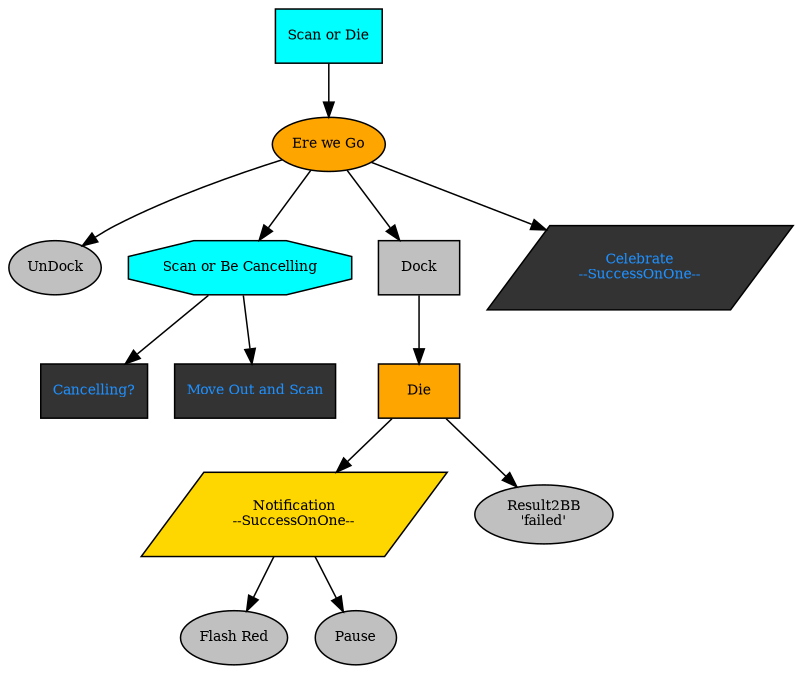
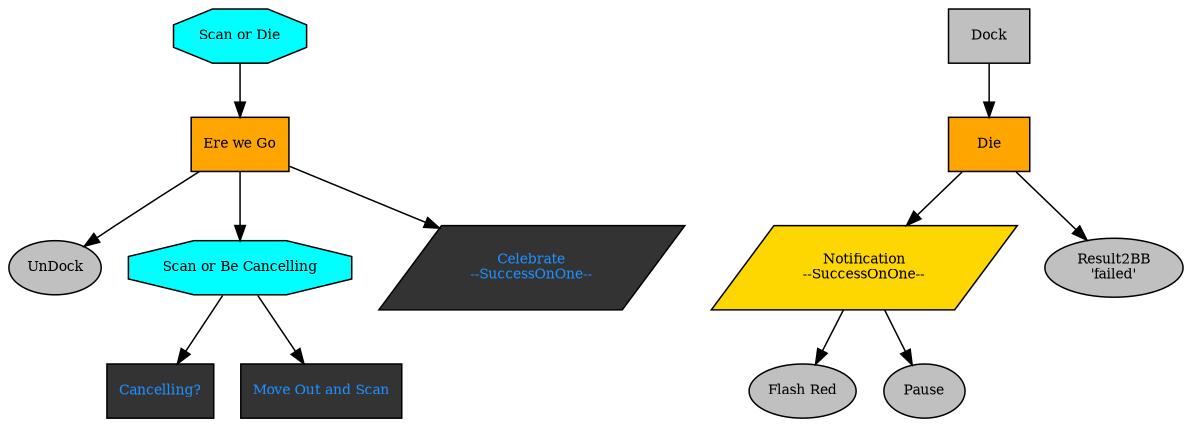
node "Scan or Die": shape box -> octagon
node "Ere we Go": shape ellipse -> box
edge "Ere we Go" -> "Dock": removed
